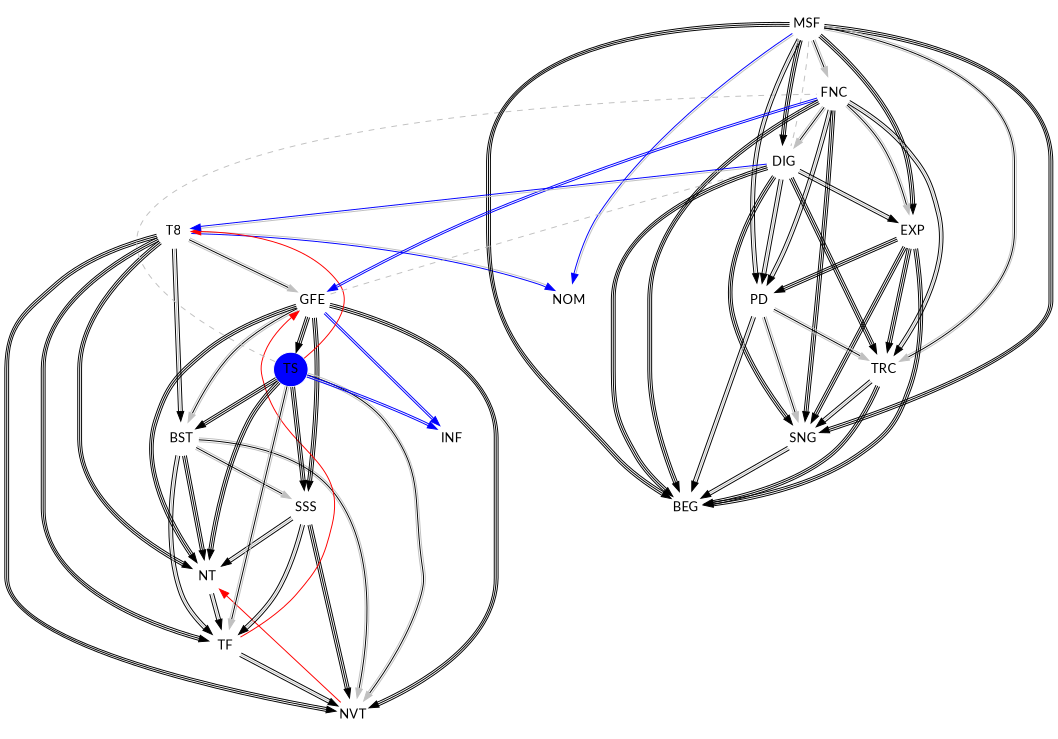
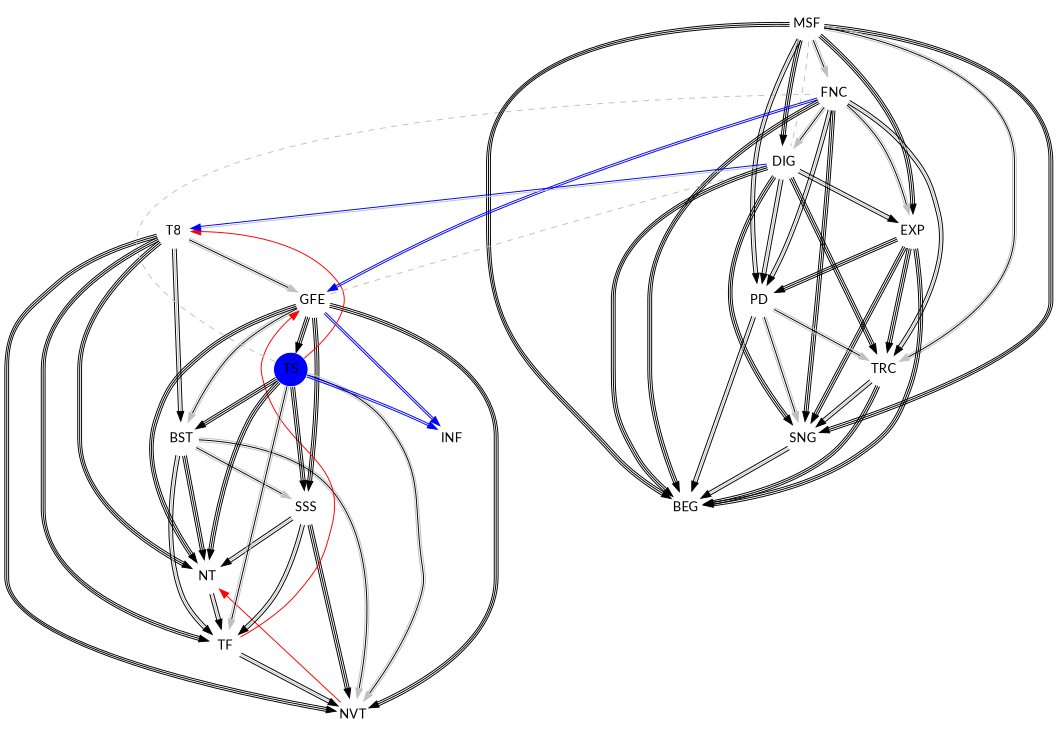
node "NOM": removed
